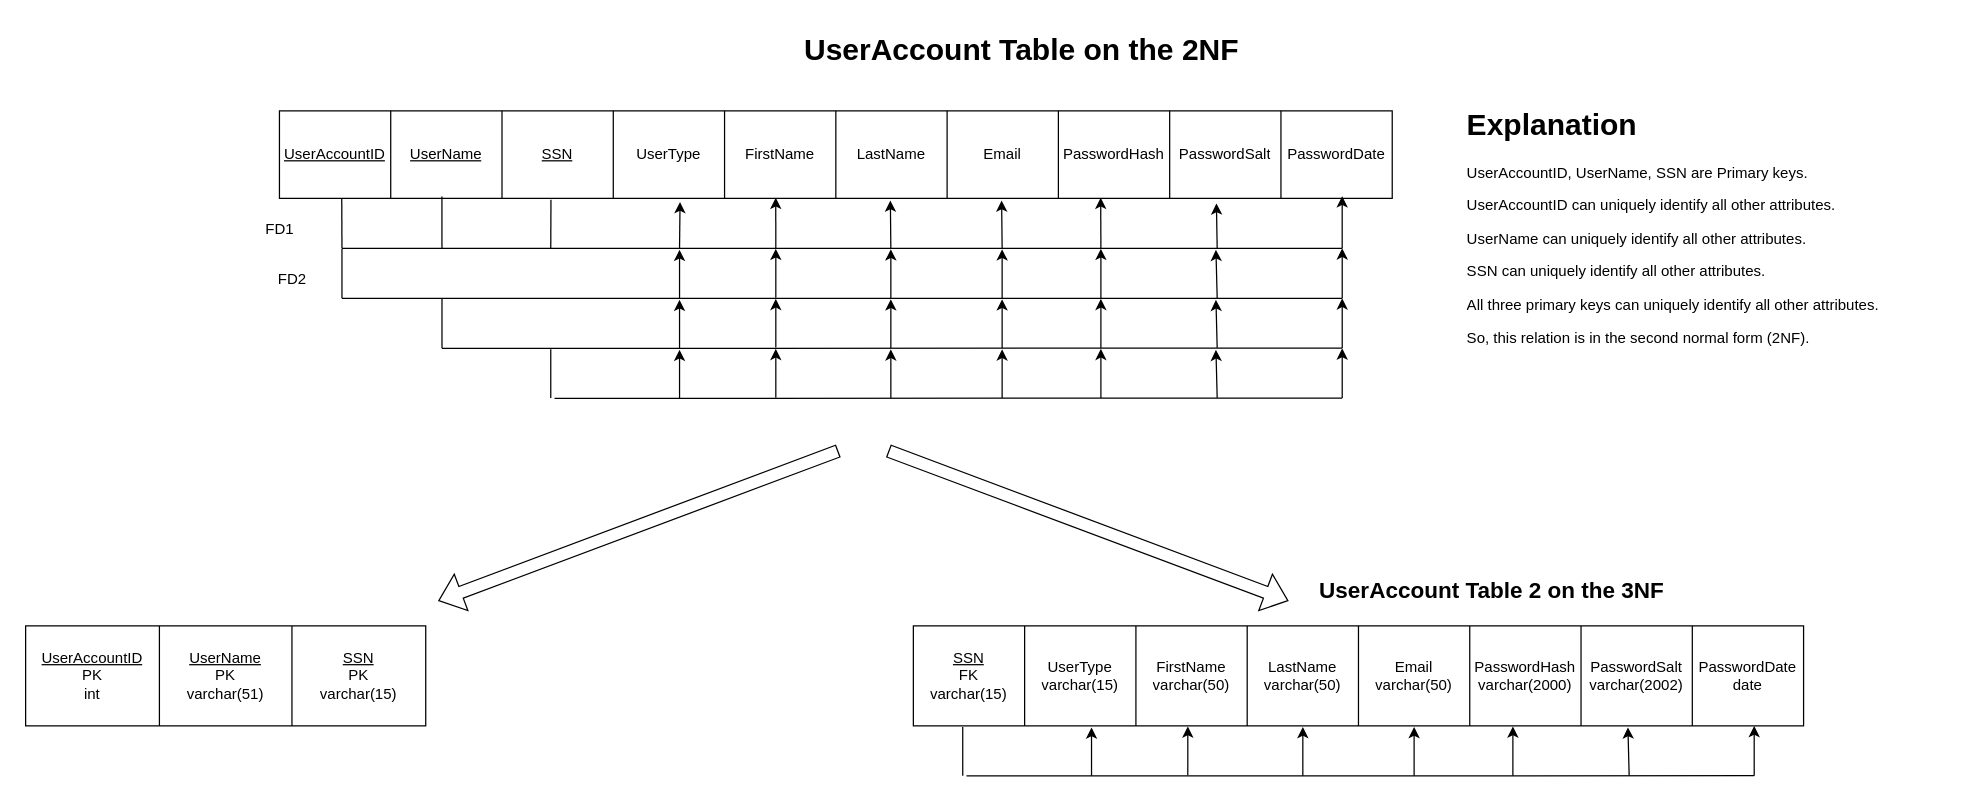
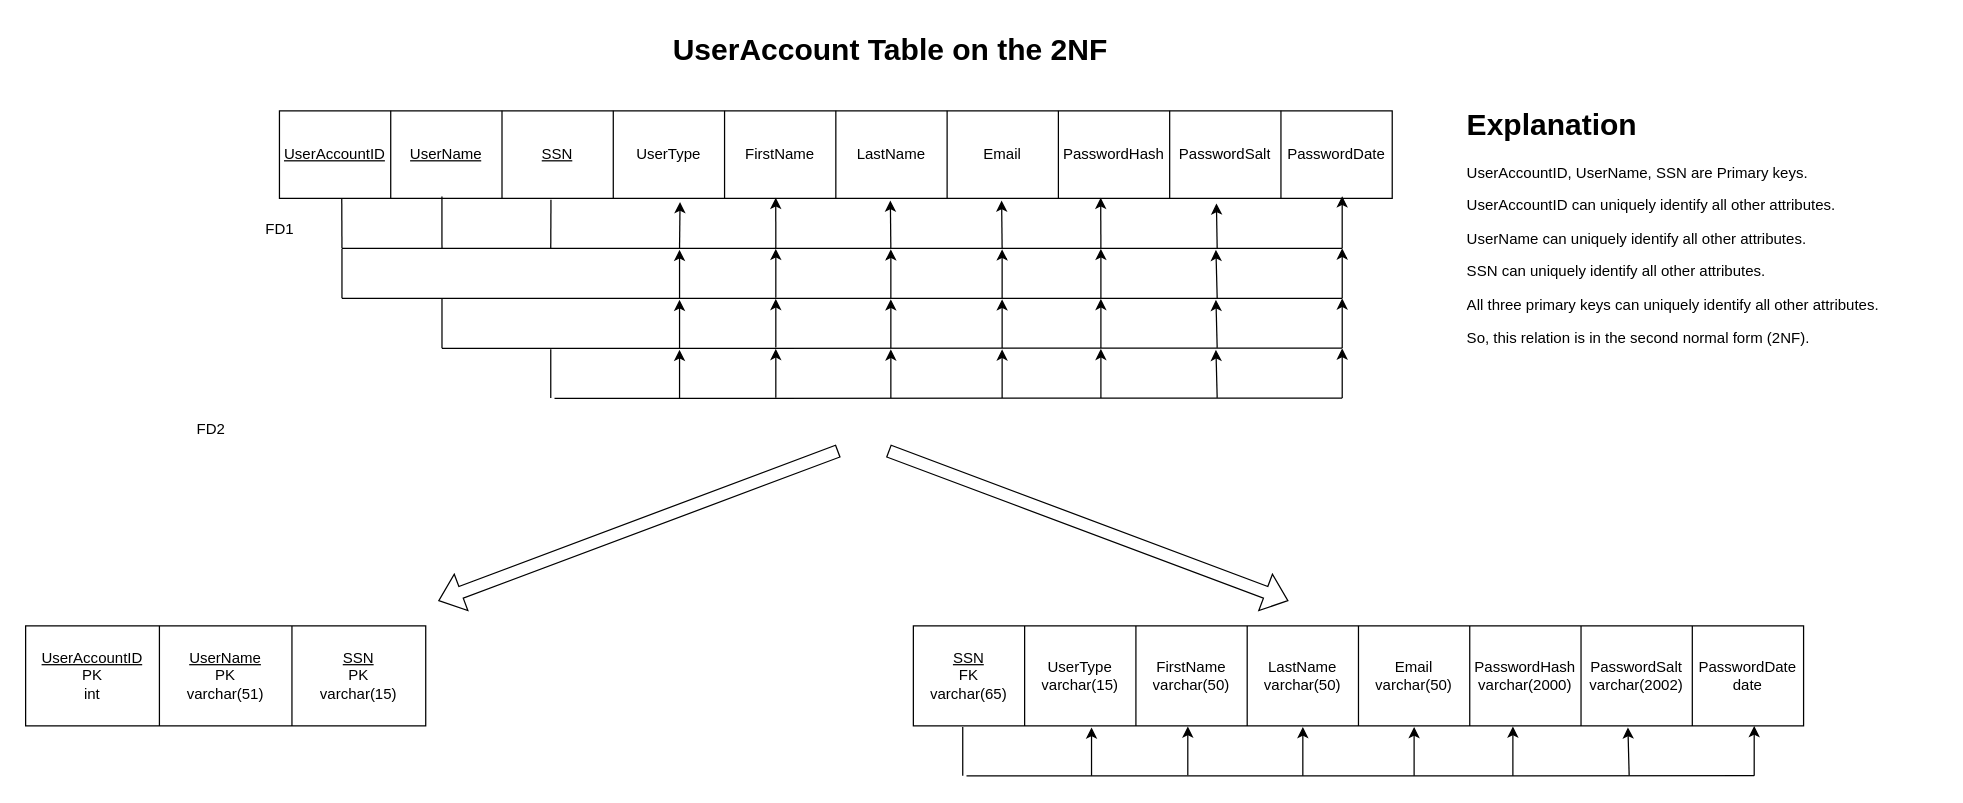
node "UserAccount Table on the 2NF": moved (1023, 51) -> (892, 51)
node "FD2": moved (292, 279) -> (211, 429)
node "UserAccount Table 2 on the 3NF": removed
node "SSN FK varchar(15)": label "SSN FK varchar(15)" -> "SSN FK varchar(65)"
